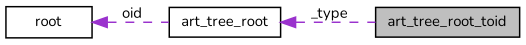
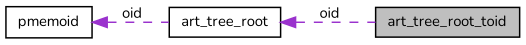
edge "art_tree_root_toid" -> "art_tree_root": label " _type" -> " oid"
node "root": label "root" -> "pmemoid"
